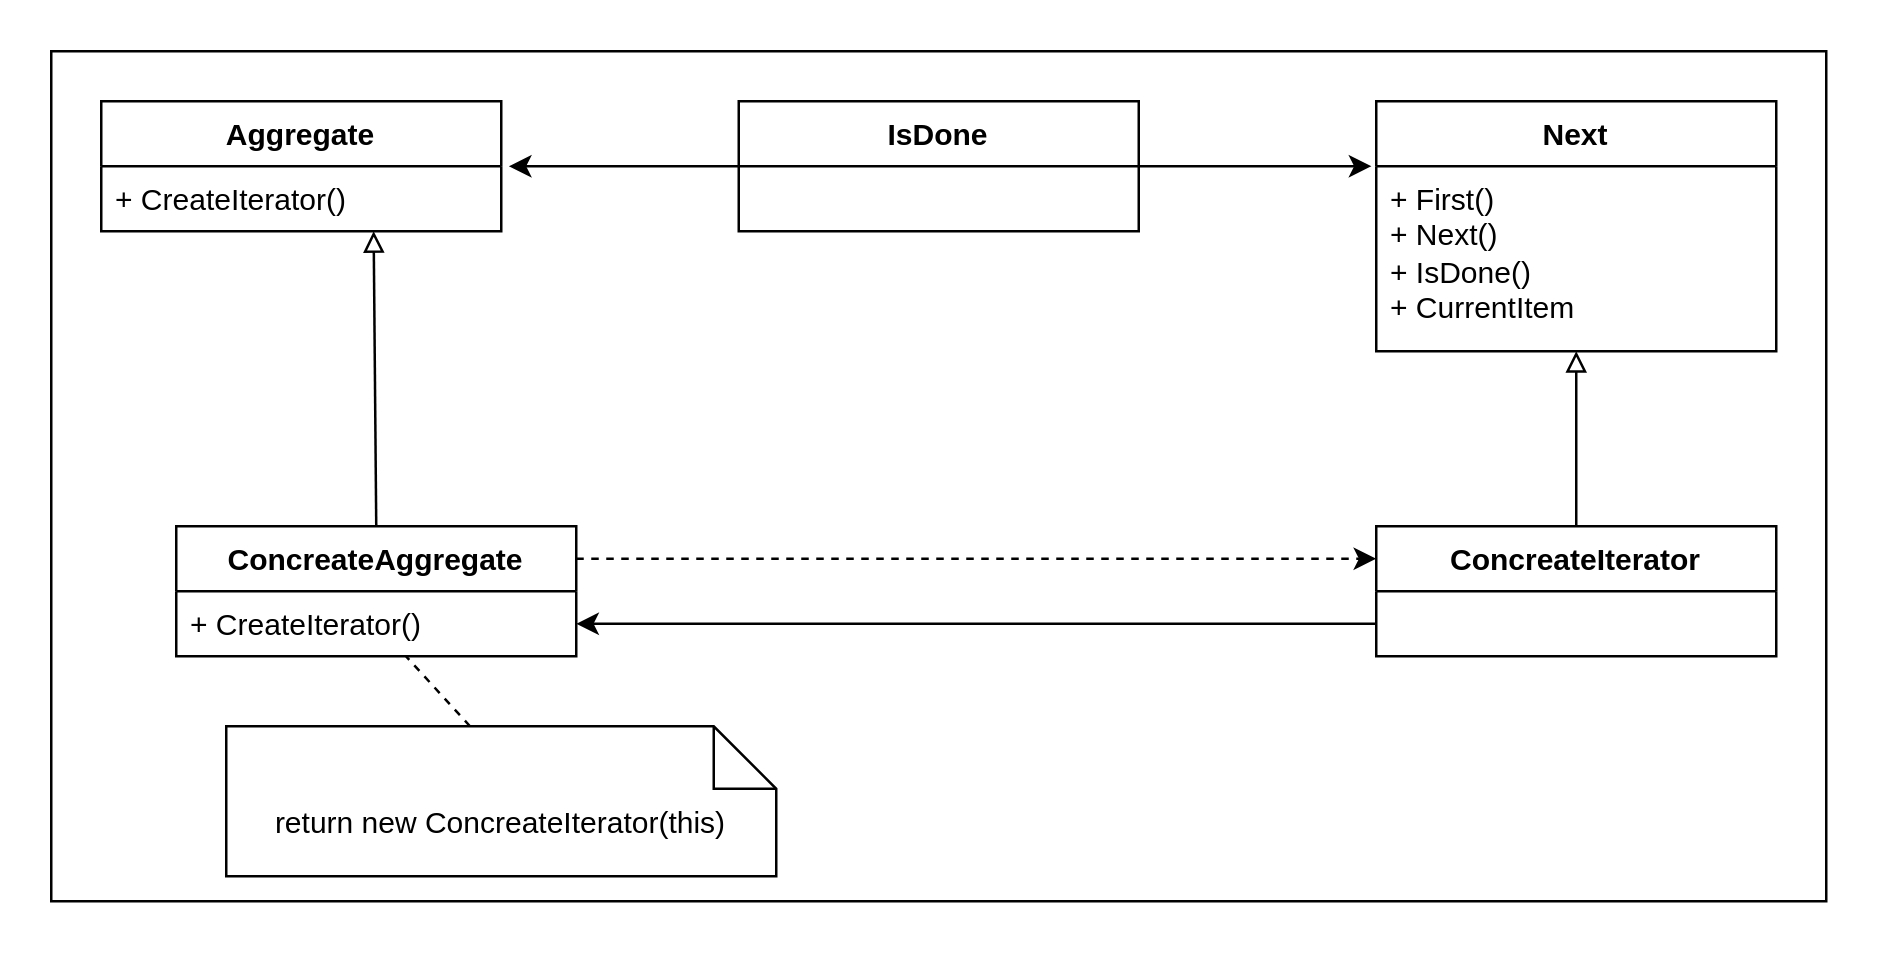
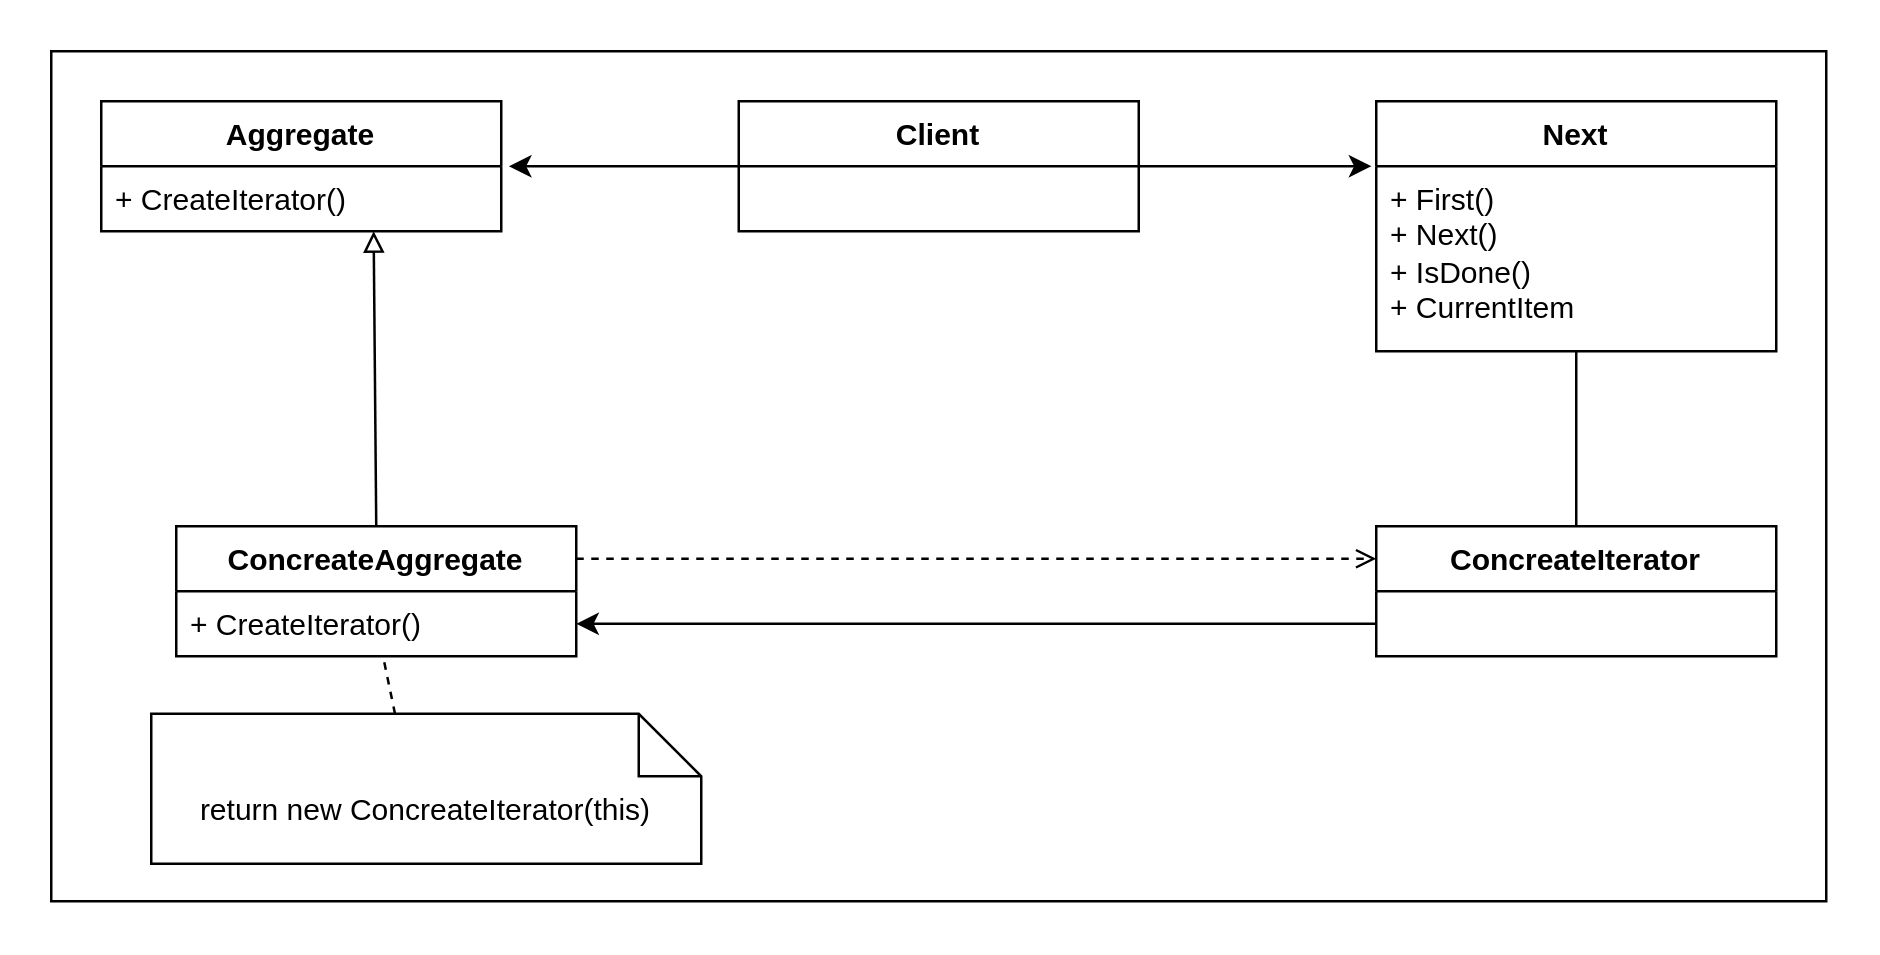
node "IsDone": label "IsDone" -> "Client"
edge "ConcreateIterator" -> "+ First() + Next() + IsDone() + CurrentItem": arrowhead block -> none
edge "ConcreateAggregate" -> "ConcreateIterator": arrowhead classic -> open
node "return new ConcreateIterator(this)": moved (501, 801) -> (426, 789)
